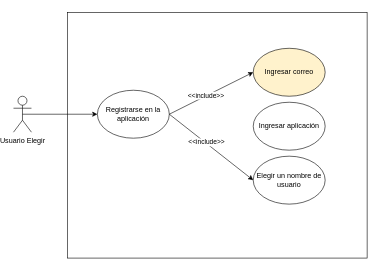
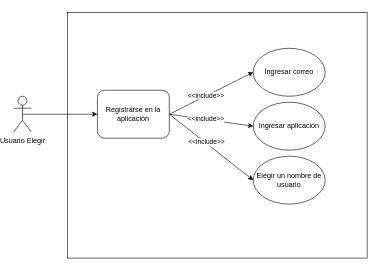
node "Ingresar correo": fillcolor #fff2cc -> #ffffff
node "Registrarse en la aplicación": shape ellipse -> rounded rectangle
edge "Registrarse en la aplicación" -> "Ingresar aplicación": added, label "<<include>>"
